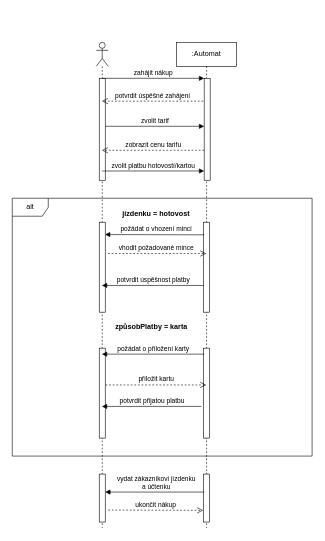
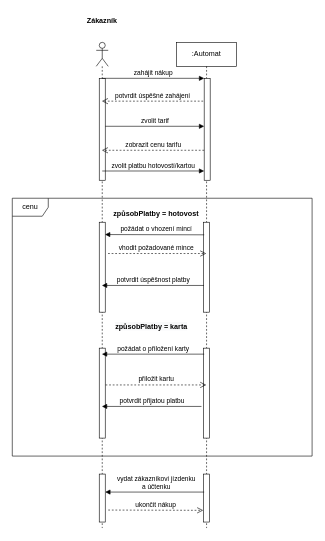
node "Zákazník": added
node "alt": label "alt" -> "cenu"
node "jízdenku = hotovost": label "jízdenku = hotovost" -> "způsobPlatby = hotovost"
